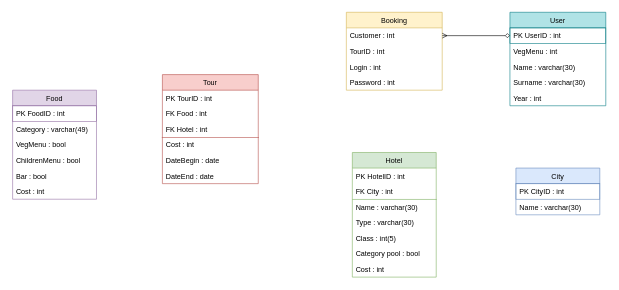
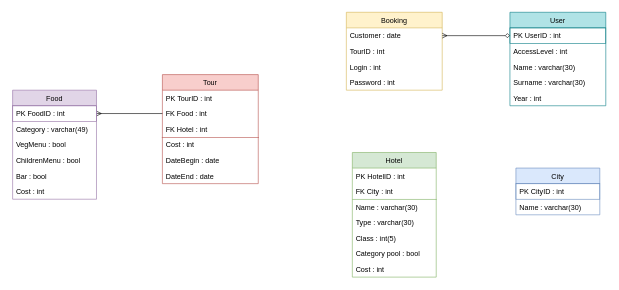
node "Customer : int": label "Customer : int" -> "Customer : date"
node "VegMenu : int": label "VegMenu : int" -> "AccessLevel : int"
edge "FK Food : int" -> "PK FoodID : int": added
